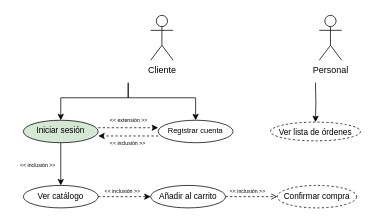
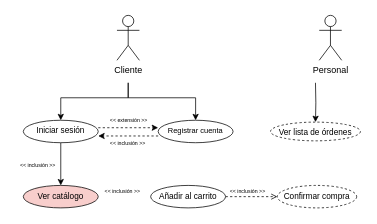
node "Cliente": moved (162, 38) -> (128, 38)
node "Iniciar sesión": fillcolor #d5e8d4 -> #ffffff
node "Ver catálogo": fillcolor #ffffff -> #f8cecc
edge "Ver catálogo" -> "Añadir al carrito": removed
